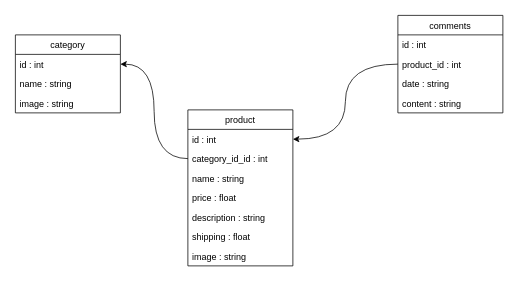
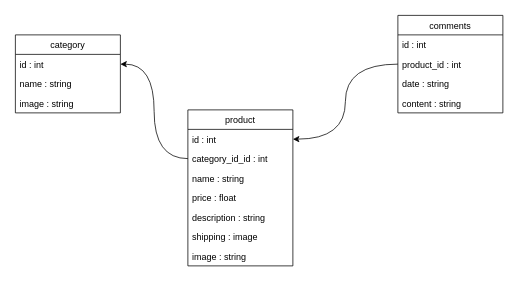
node "shipping : float": label "shipping : float" -> "shipping : image"
